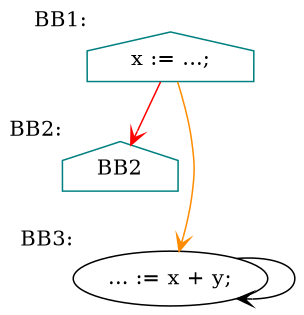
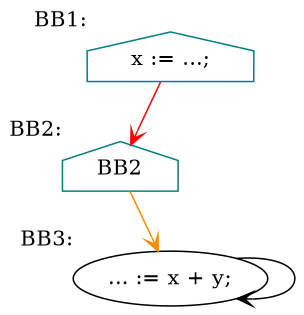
edge "x := ...; BB1:" -> "... := x + y; BB3:": now "BB2 BB2:" -> "... := x + y; BB3:"
